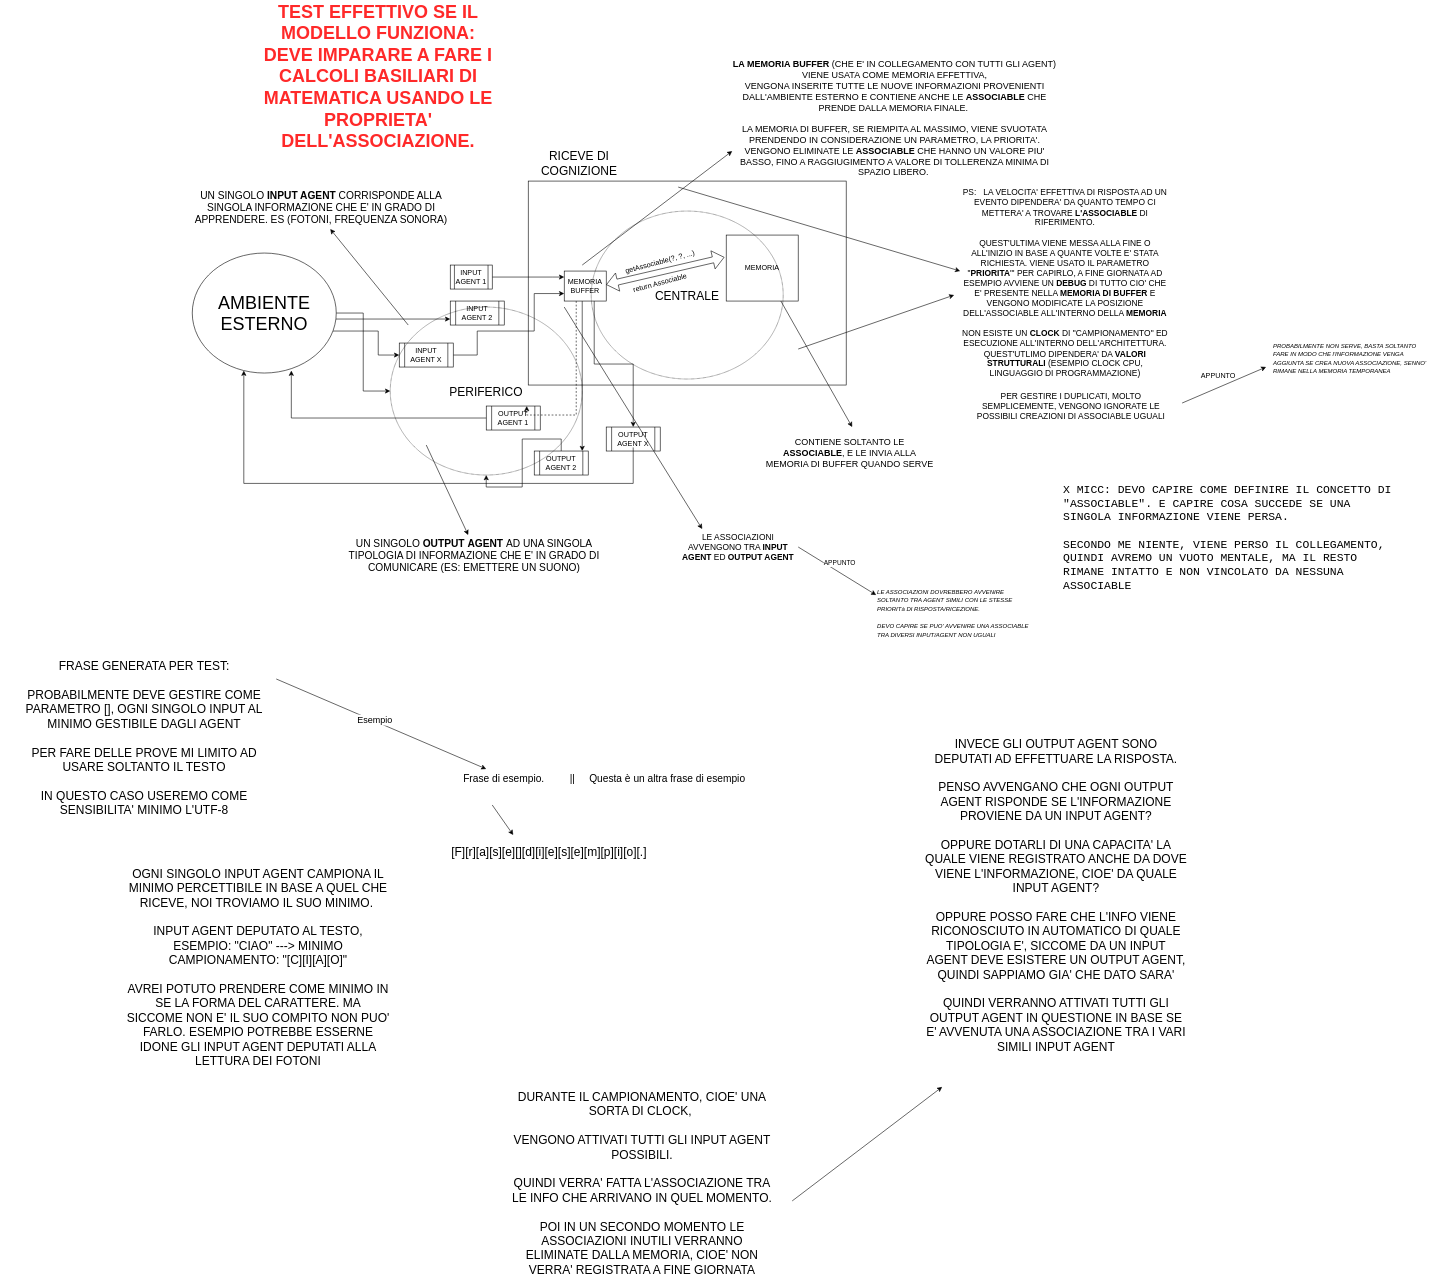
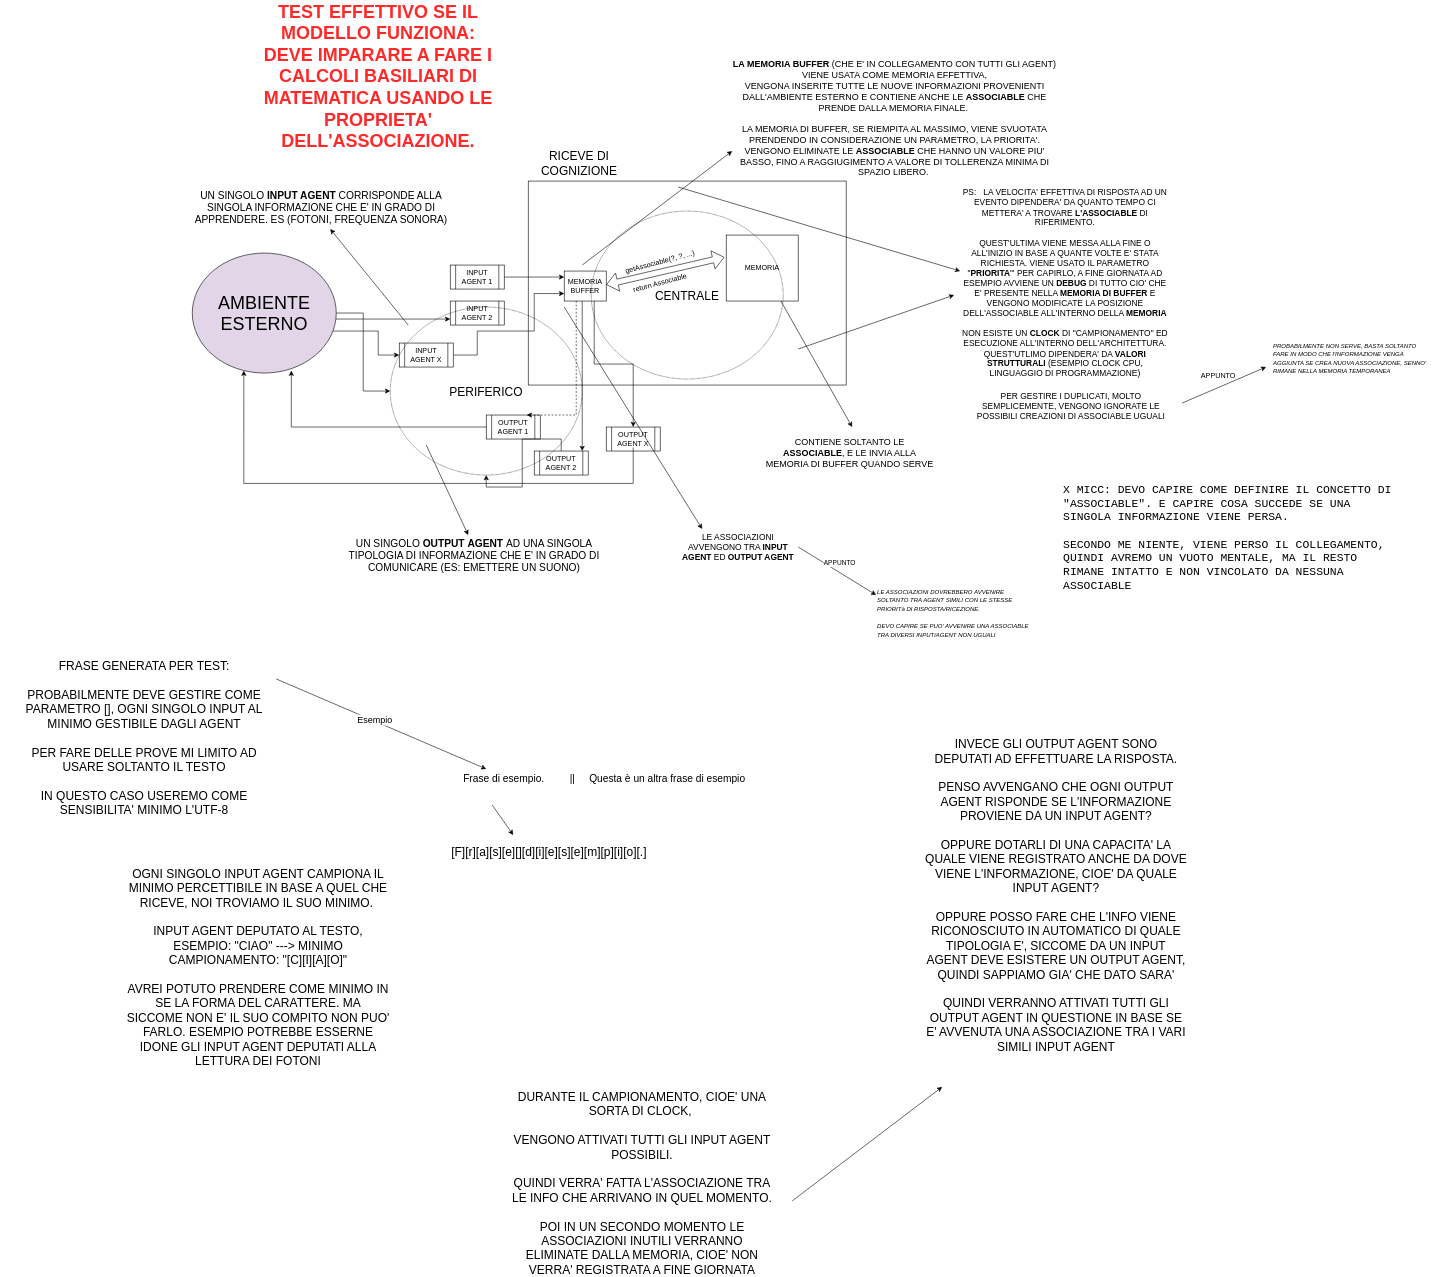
node "INPUT AGENT 1": size 42x24 -> 54x24
node "AMBIENTE ESTERNO": fillcolor #ffffff -> #e1d5e7
node "OUTPUT AGENT 1": moved (513, 418) -> (513, 427)
